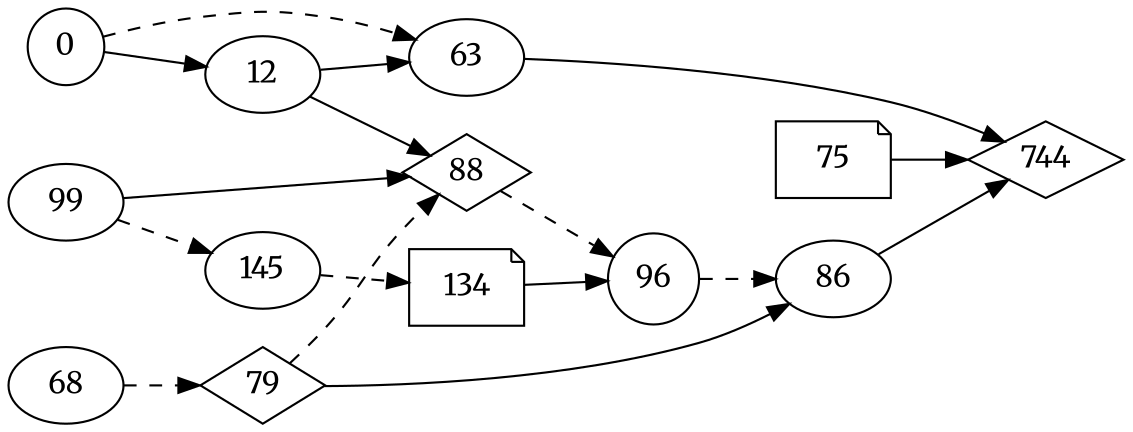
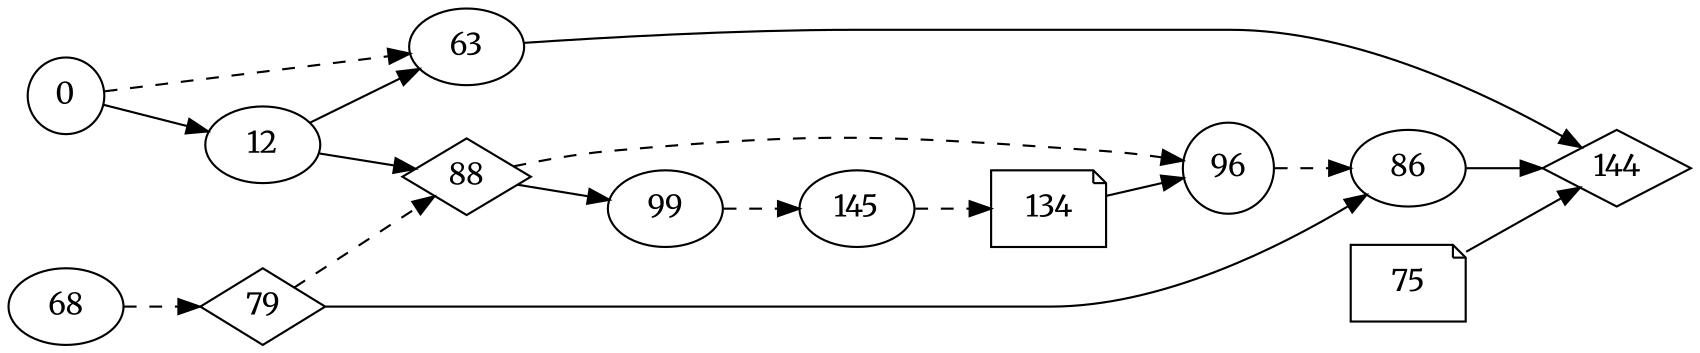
node "744": label "744" -> "144"
edge "99" -> "88": reversed
